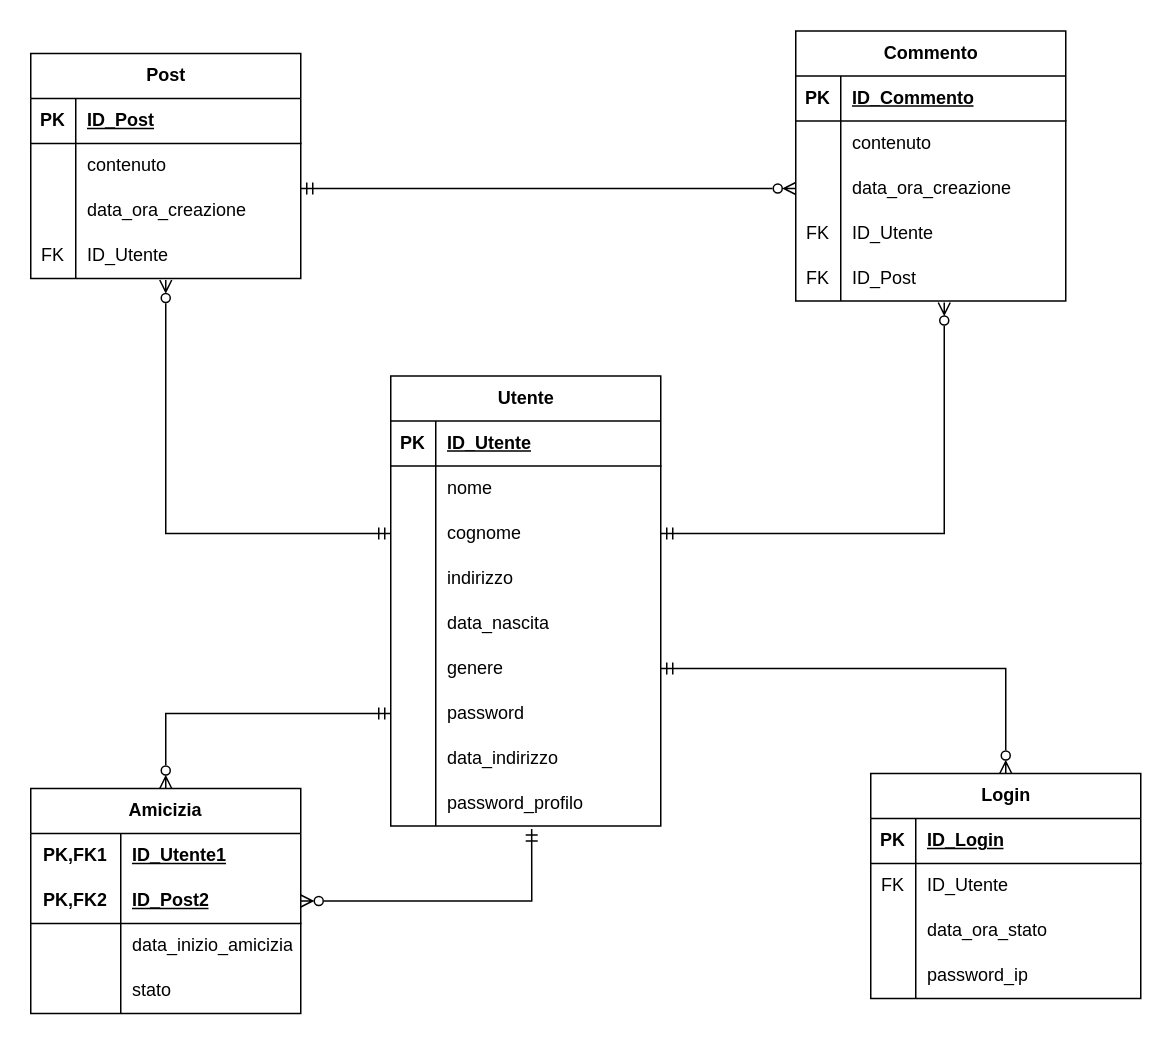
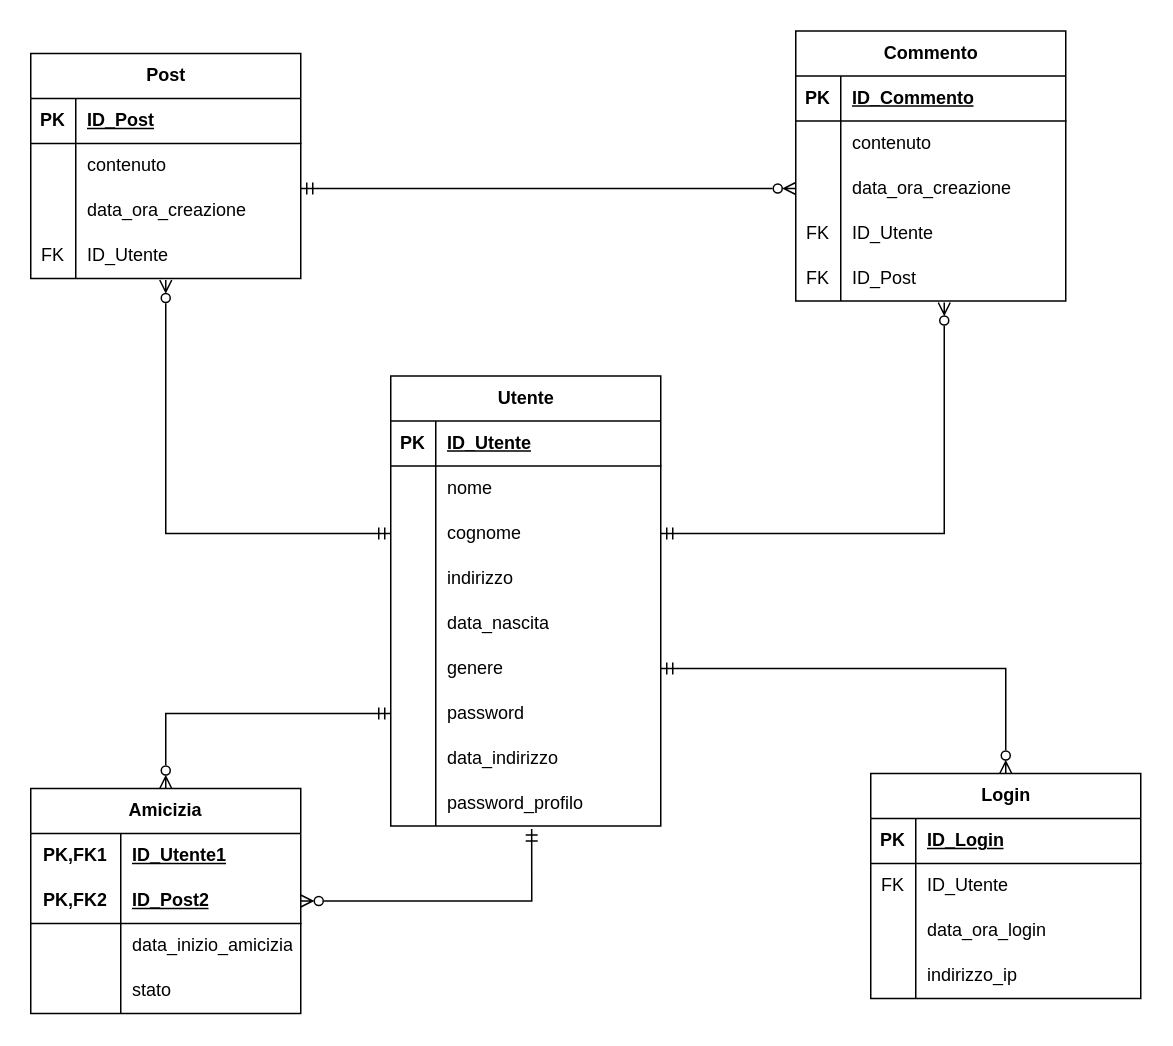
node "data_ora_stato": label "data_ora_stato" -> "data_ora_login"
node "password_ip": label "password_ip" -> "indirizzo_ip"
